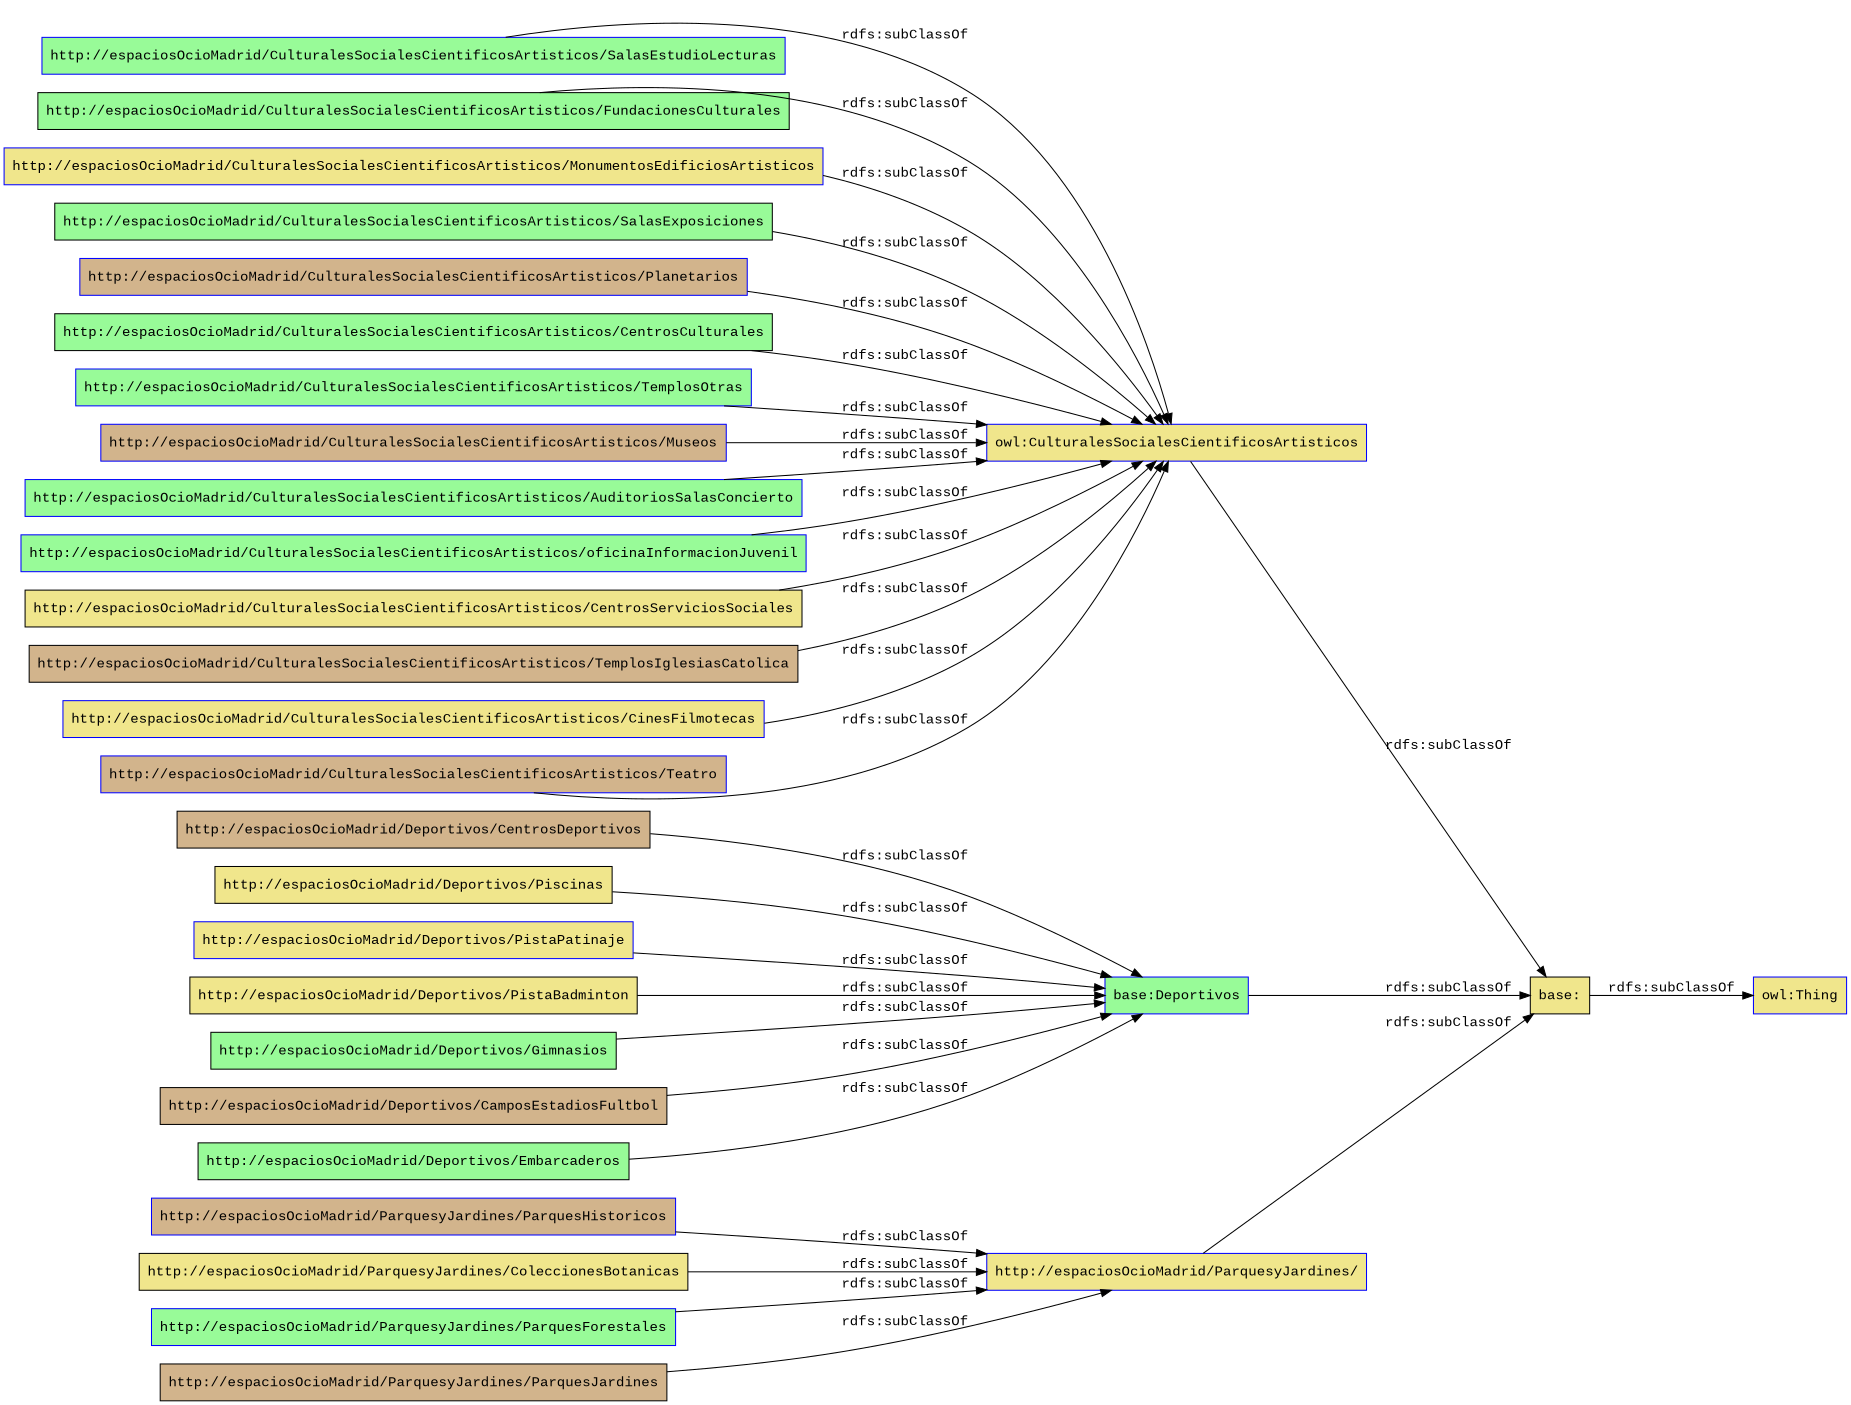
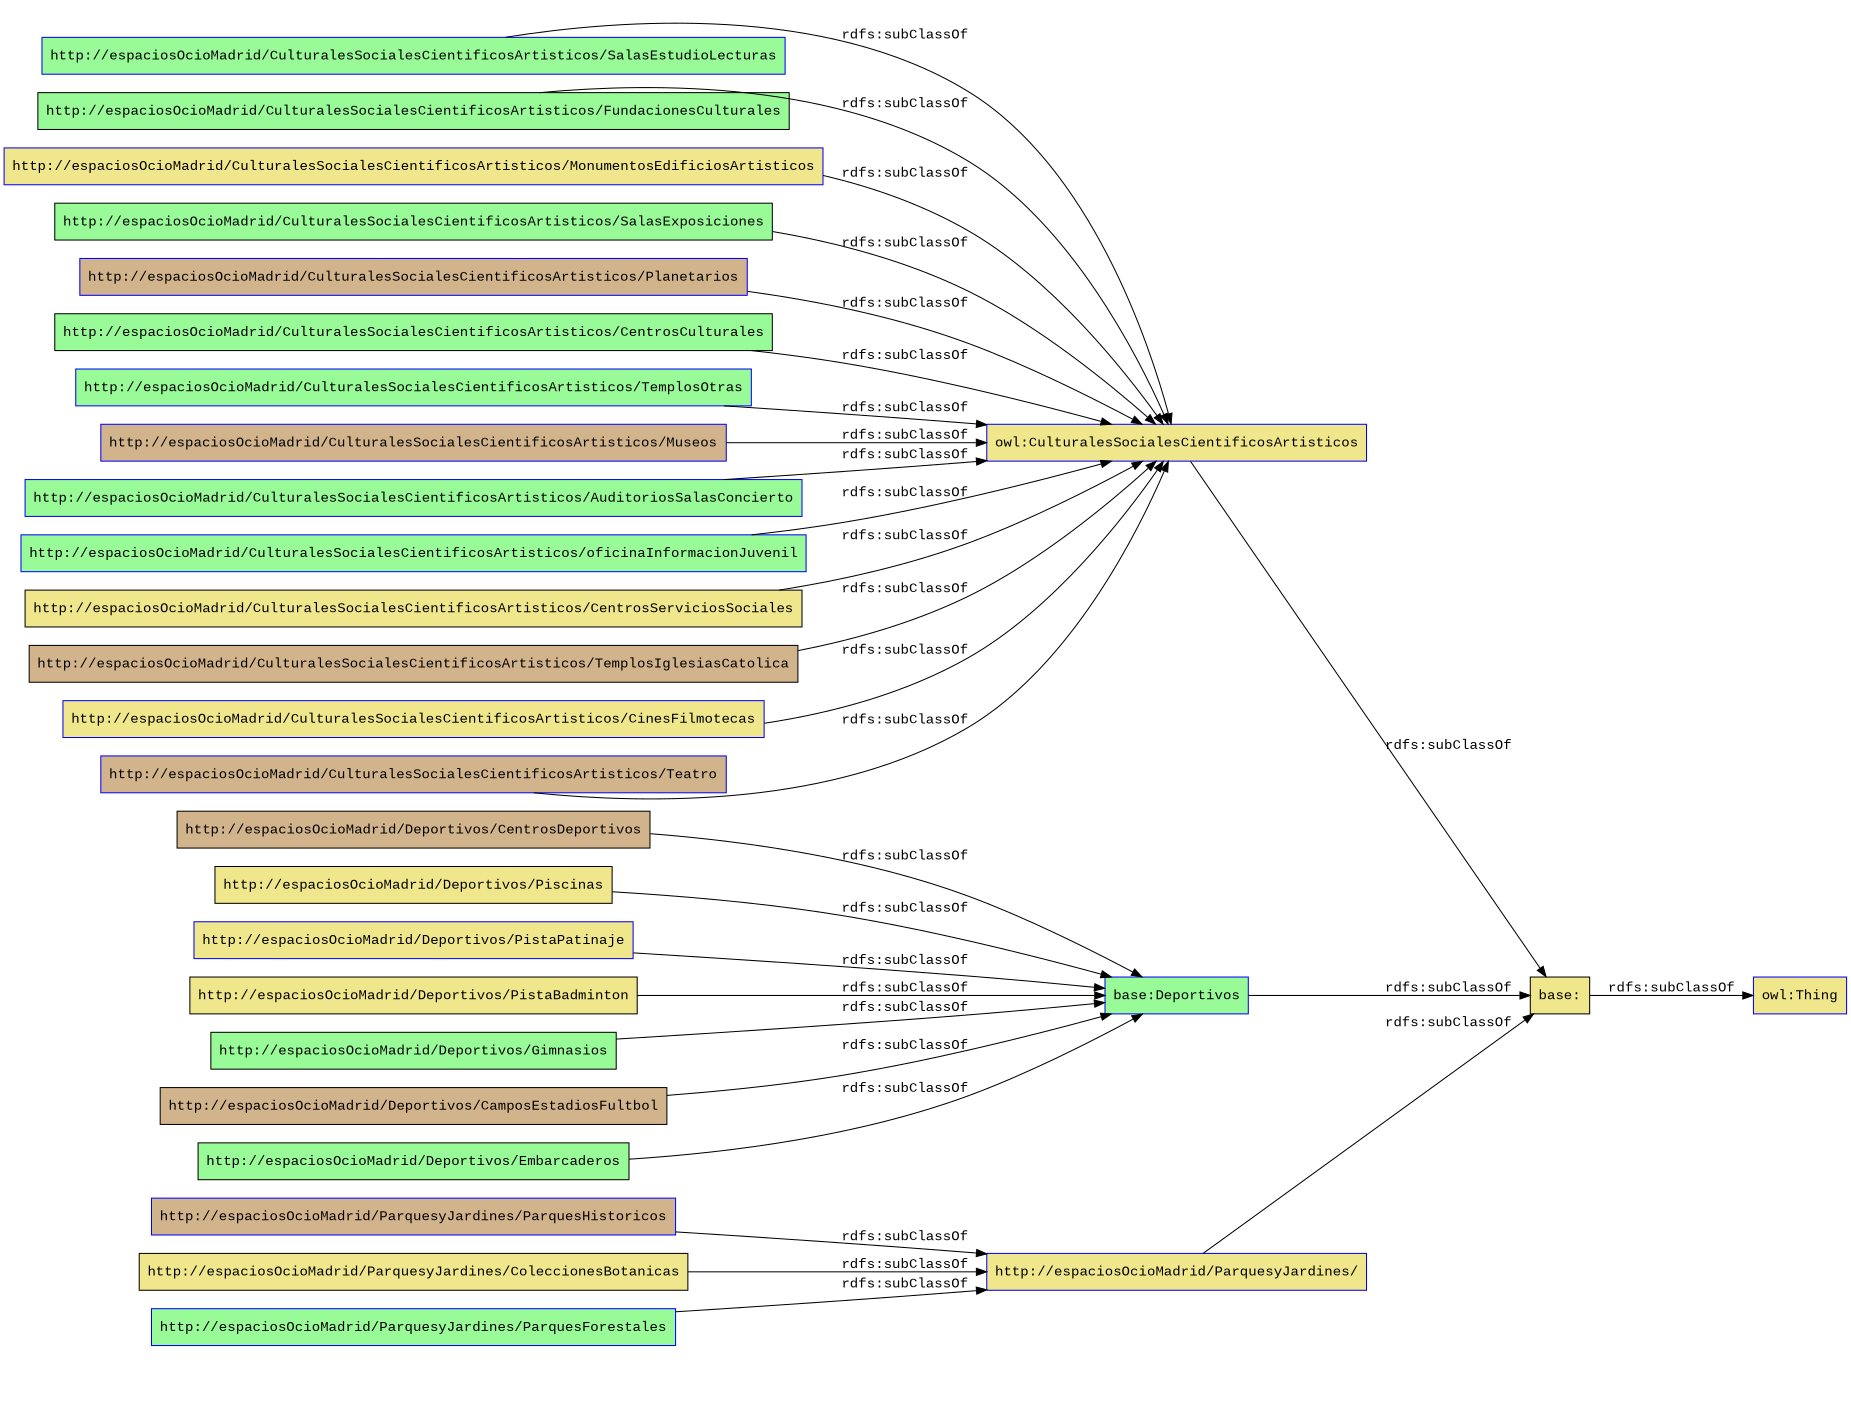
node "http://espaciosOcioMadrid/ParquesyJardines/ParquesJardines": removed
